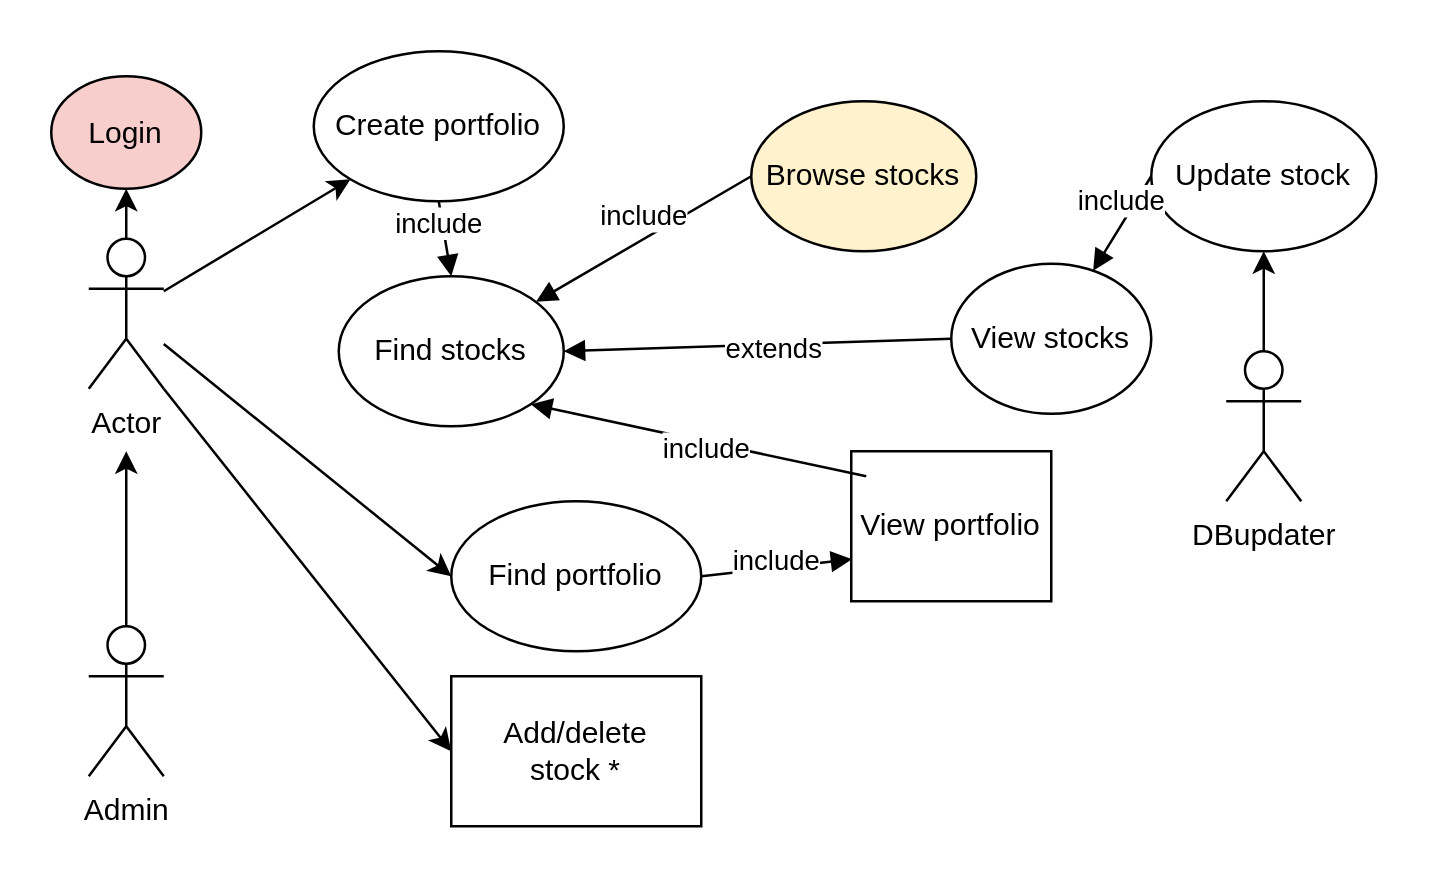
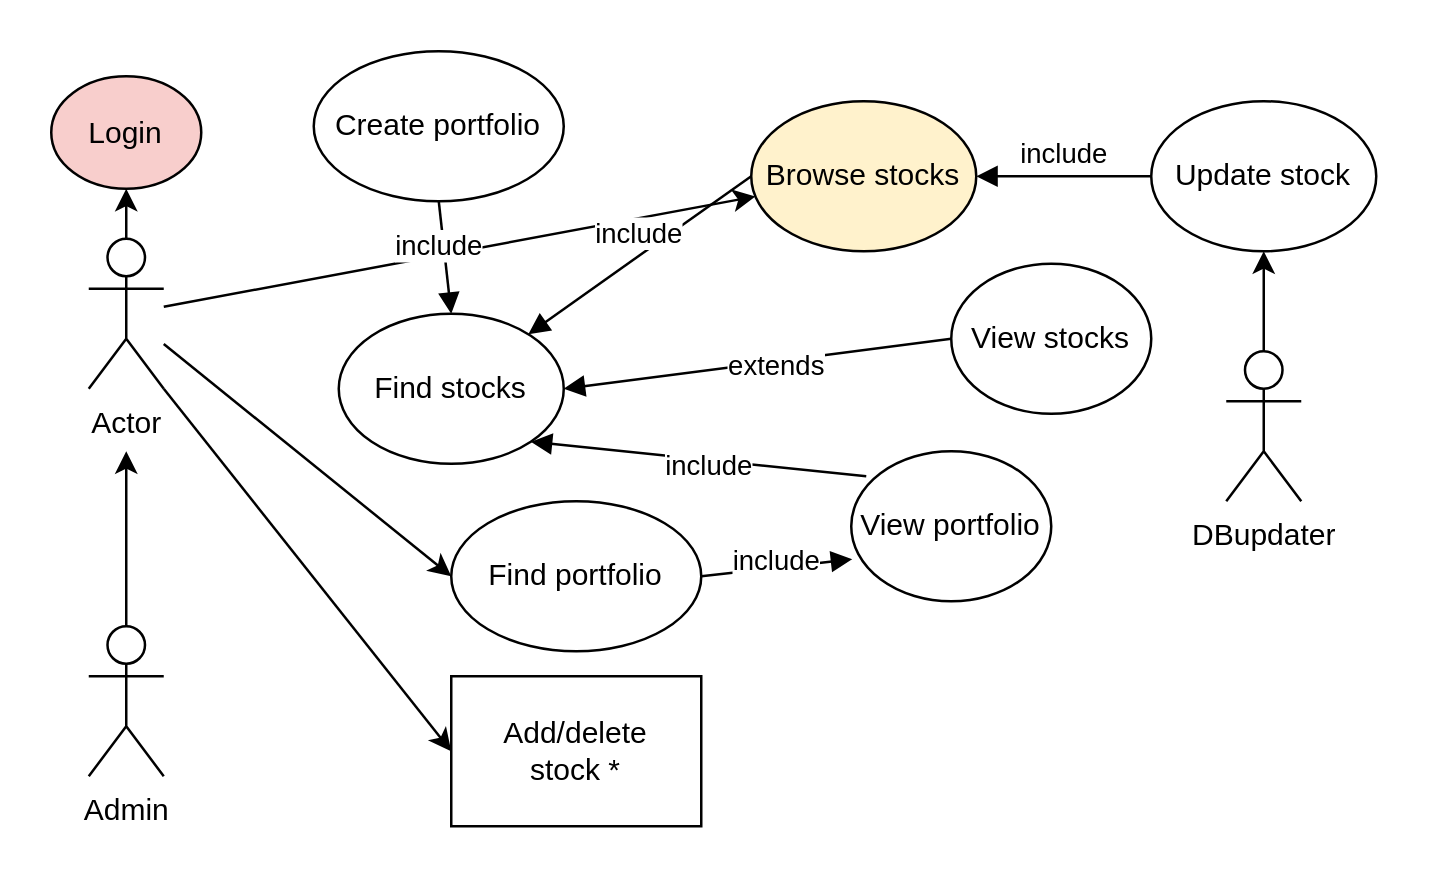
edge "Update stock" -> "View stocks": now "Update stock" -> "Browse stocks"
edge "Actor" -> "Create portfolio": now "Actor" -> "Browse stocks"
node "Find stocks": moved (451, 351) -> (451, 389)
node "View portfolio": shape rectangle -> ellipse
